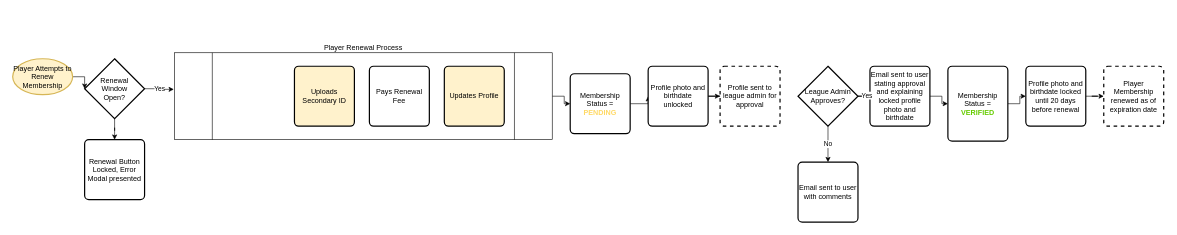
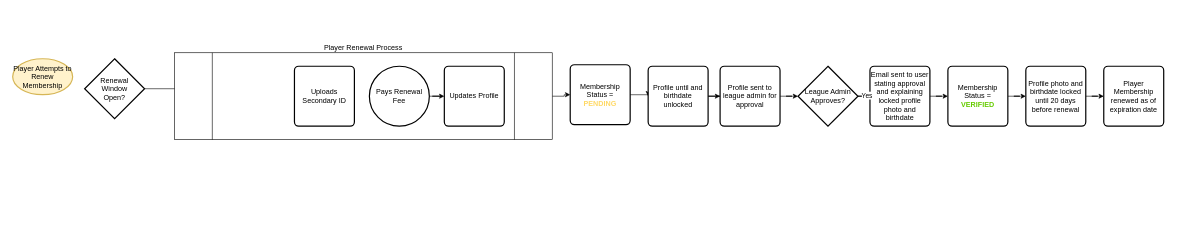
edge "Player Attempts to Renew Membership" -> "Renewal Window Open?": removed
edge "Renewal Window Open?" -> "Player Renewal Process": now "Renewal Window Open?" -> "Uploads Secondary ID"
node "Uploads Secondary ID": fillcolor #fff2cc -> #ffffff
node "Pays Renewal Fee": shape rounded rectangle -> ellipse
edge "Pays Renewal Fee" -> "Updates Profile": added
node "Updates Profile": fillcolor #fff2cc -> #ffffff
node "Profile photo and birthdate unlocked": label "Profile photo and birthdate unlocked" -> "Profile until and birthdate unlocked"
node "Profile sent to league admin for approval": style dashed -> solid
edge "Profile sent to league admin for approval" -> "League Admin Approves?": added
node "Player Membership renewed as of expiration date": style dashed -> solid
node "Membership Status = PENDING": moved (600, 104) -> (600, 95)
node "Membership Status = VERIFIED": size 60x75 -> 60x60
edge "Renewal Window Open?" -> "Renewal Button Locked, Error Modal presented": removed
edge "League Admin Approves?" -> "Email sent to user with comments": removed, label "No"
node "Renewal Button Locked, Error Modal presented": removed
node "Email sent to user with comments": removed
